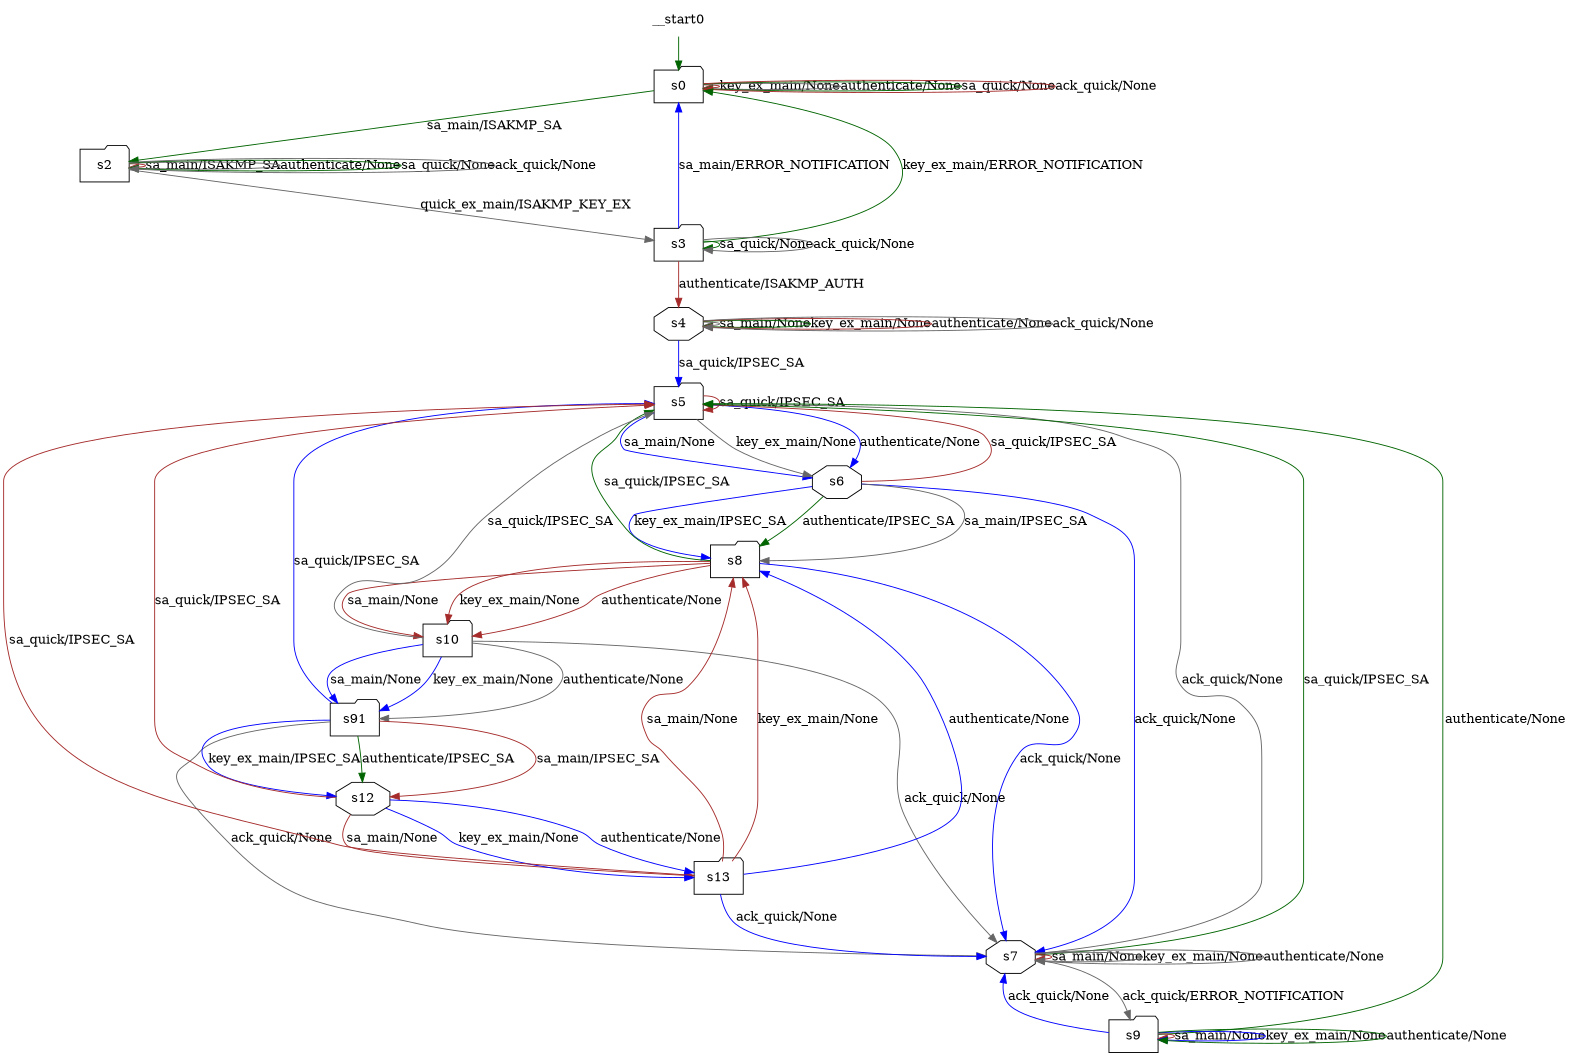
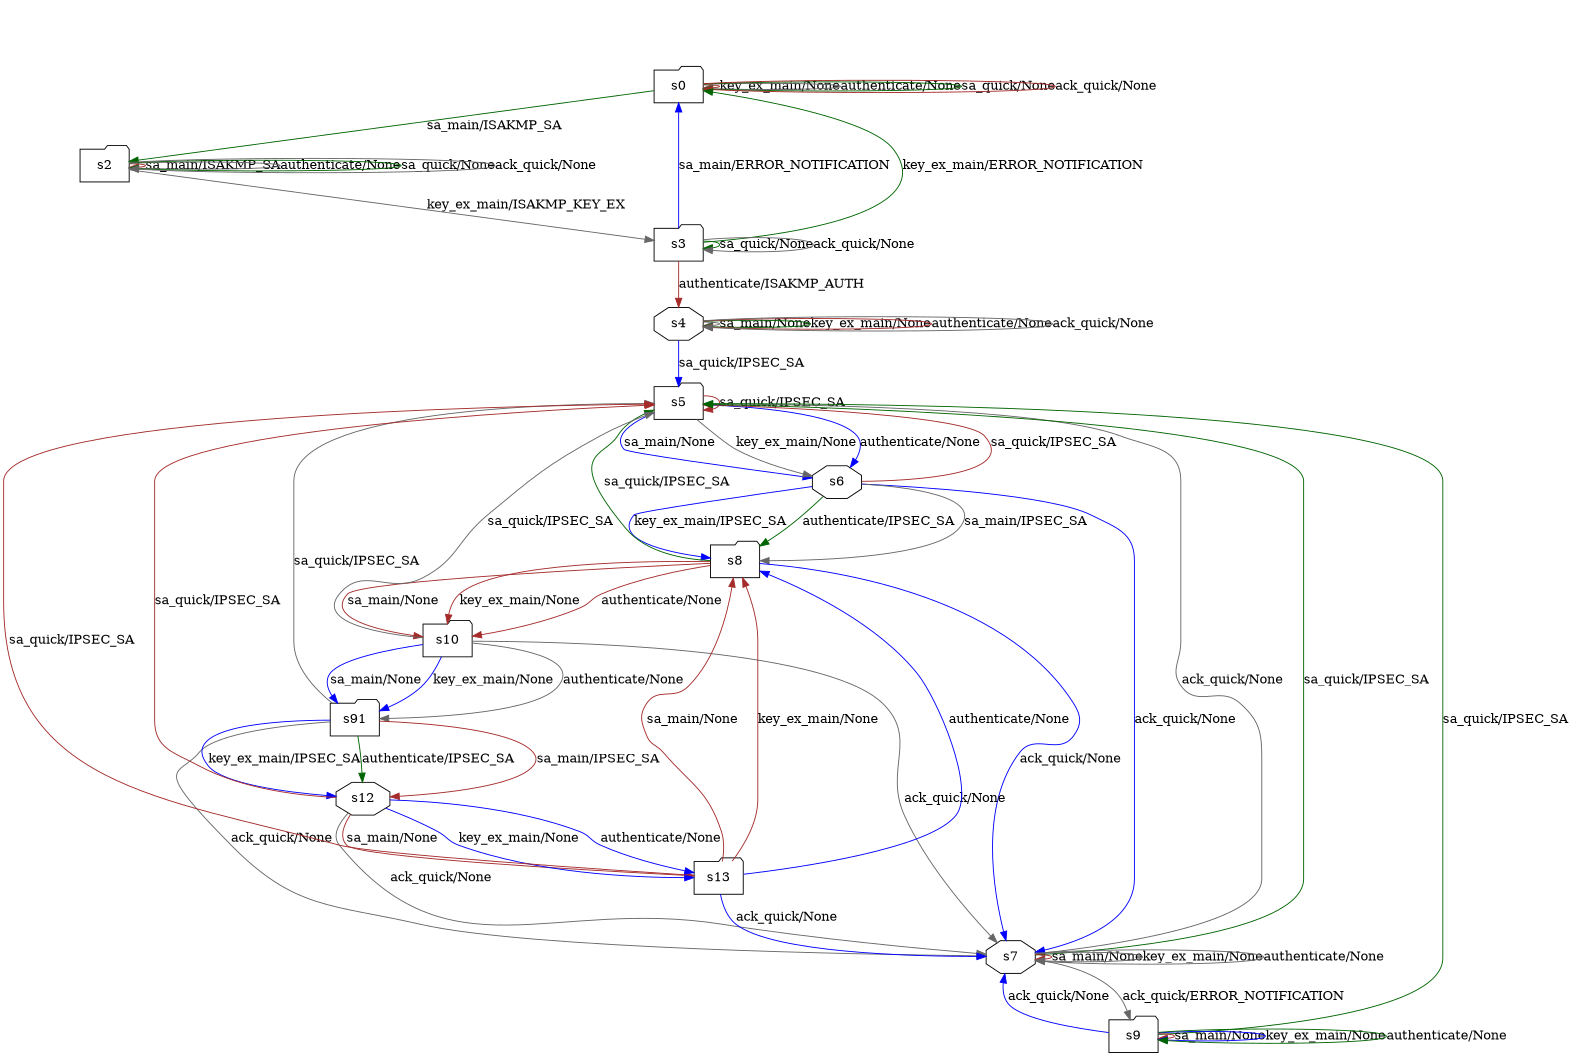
node "__start0": removed
edge "s2" -> "s3": label "quick_ex_main/ISAKMP_KEY_EX" -> "key_ex_main/ISAKMP_KEY_EX"
edge "s91" -> "s5": color blue -> gray40
edge "s9" -> "s5": label "authenticate/None" -> "sa_quick/IPSEC_SA"
edge "s12" -> "s7": added, label "ack_quick/None"
